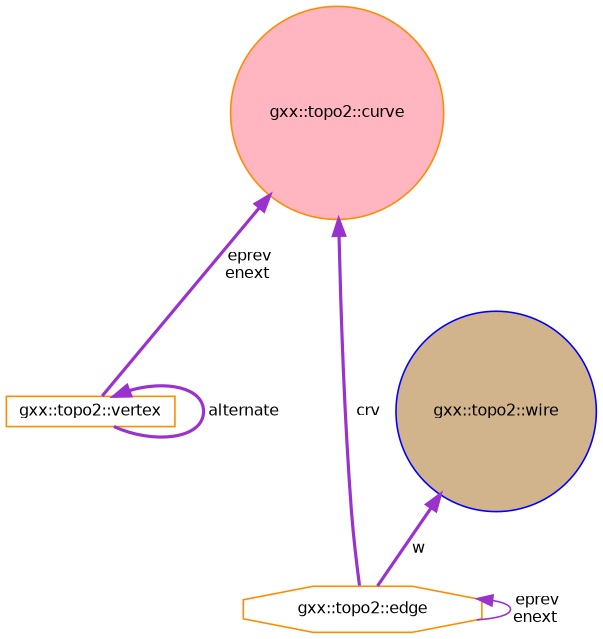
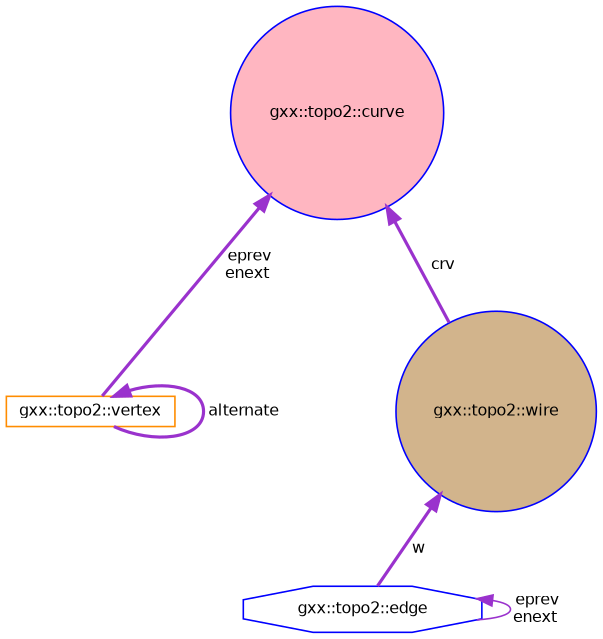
node "gxx::topo2::curve": color darkorange -> blue
edge "gxx::topo2::edge" -> "gxx::topo2::curve": now "gxx::topo2::wire" -> "gxx::topo2::curve"
node "gxx::topo2::edge": color darkorange -> blue
